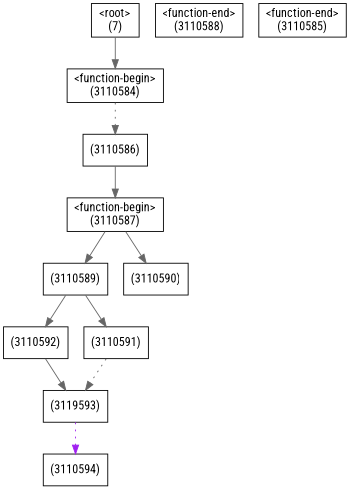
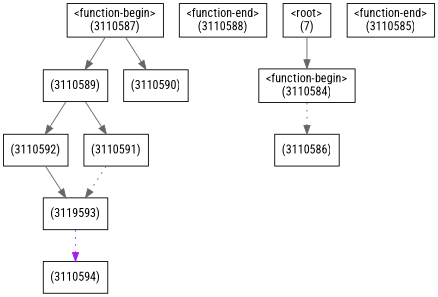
edge "(3110586)" -> "<function-begin> (3110587)": removed
